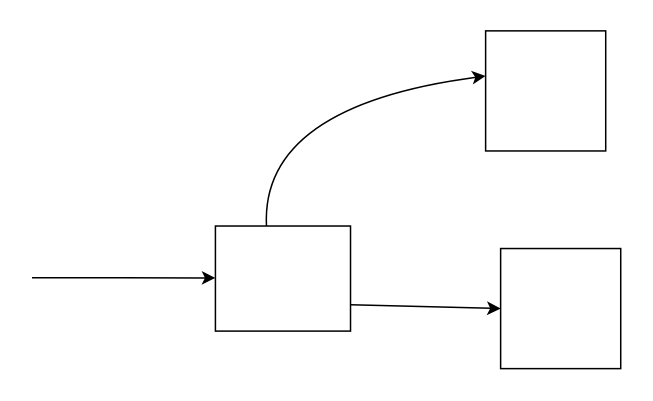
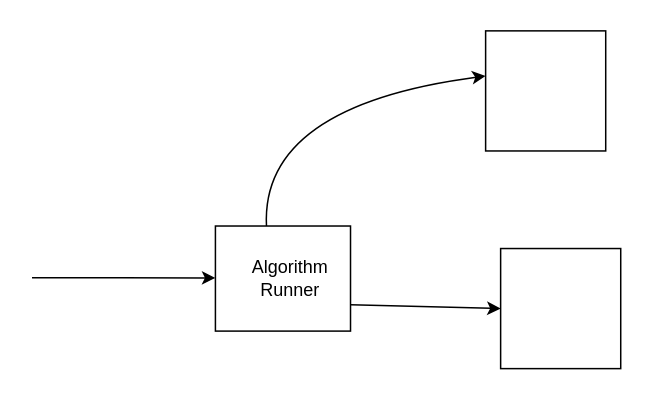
node "Algorithm Runner": added
